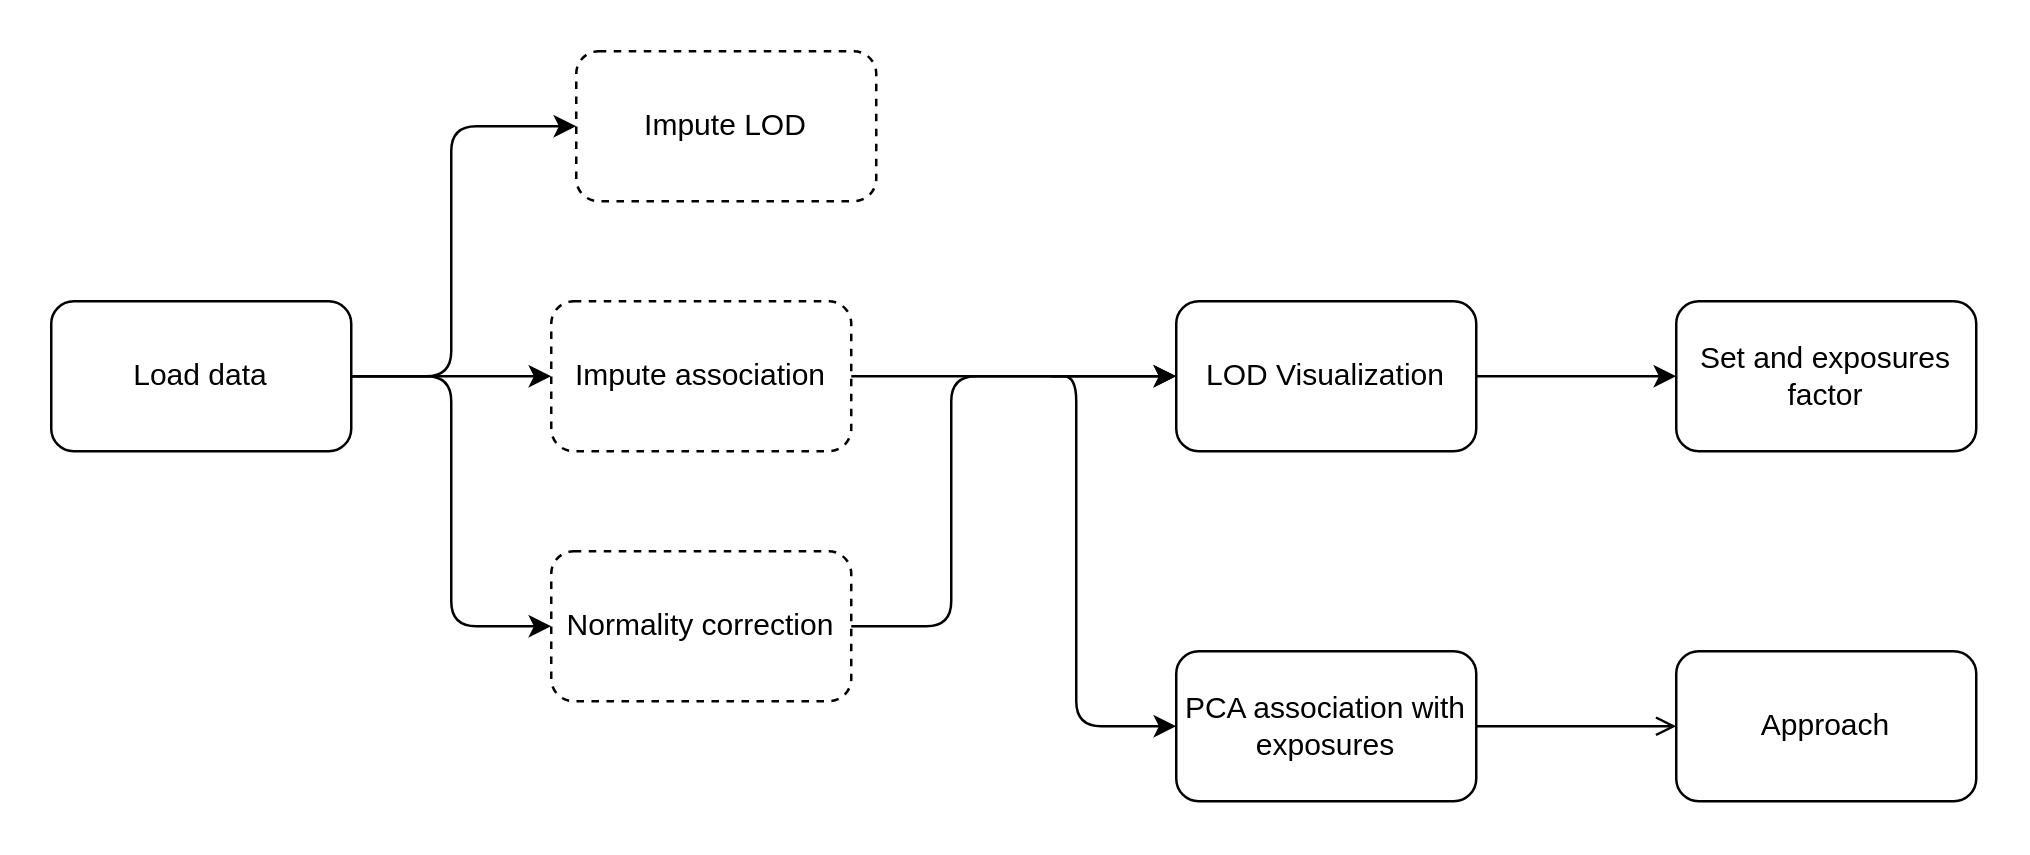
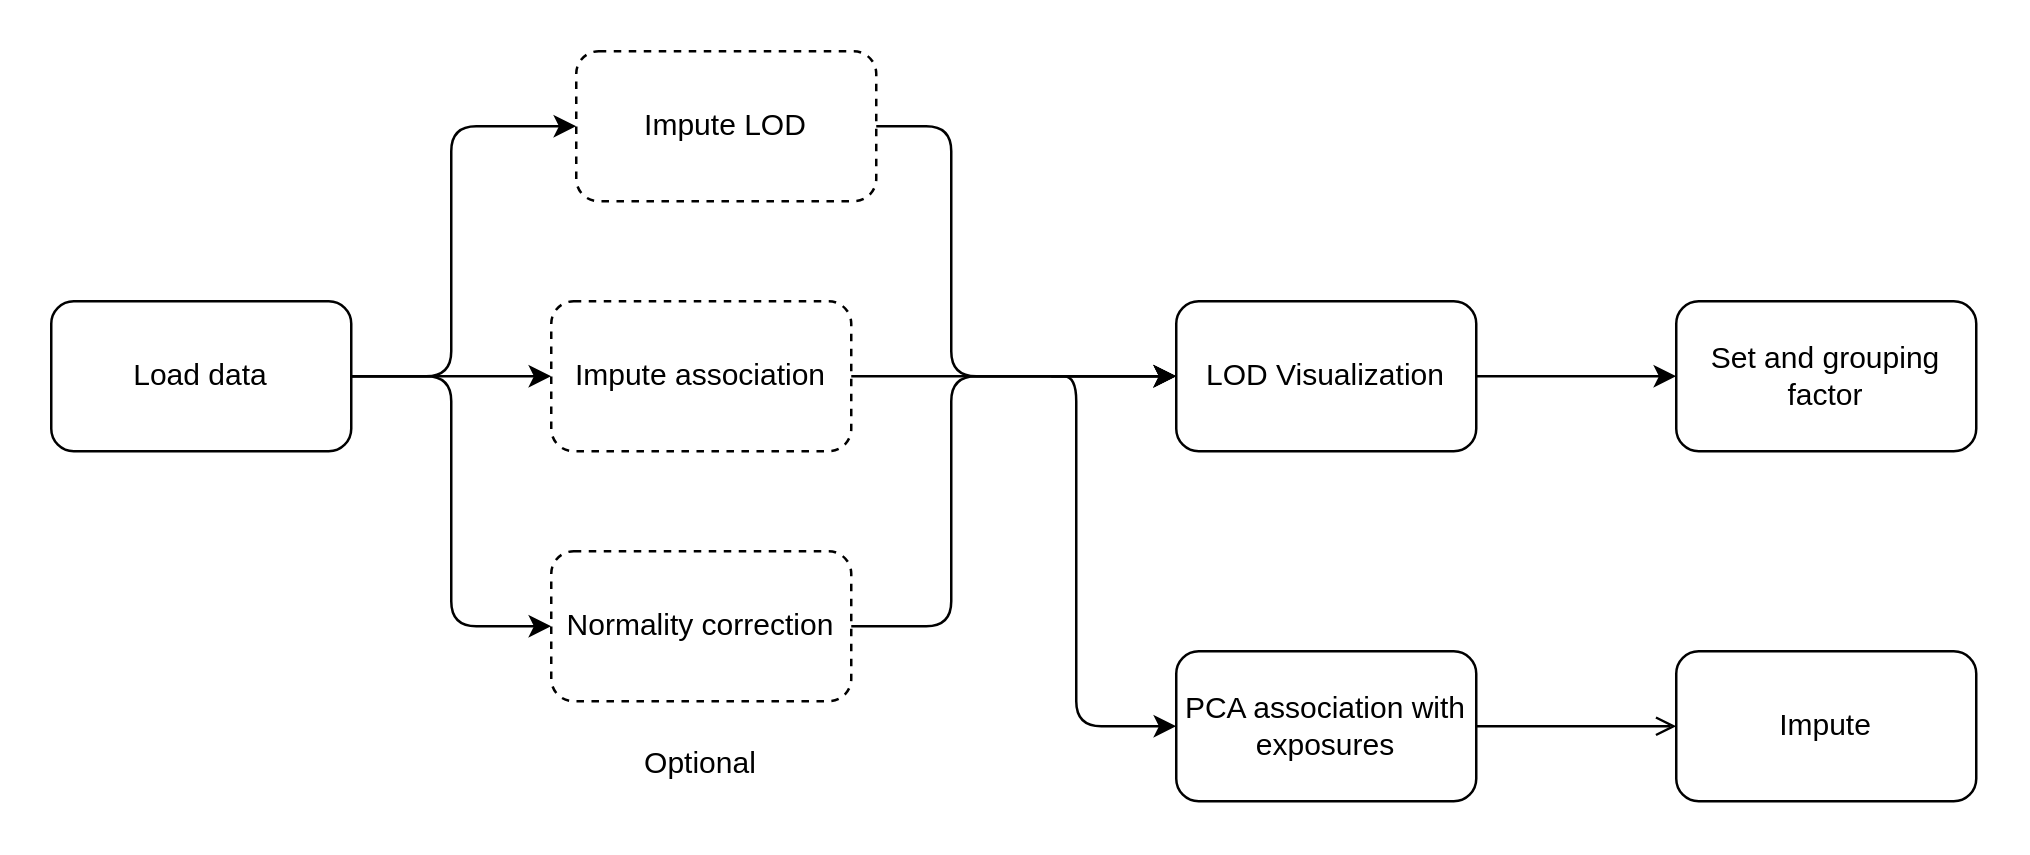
edge "Impute LOD" -> "LOD Visualization": added
node "Set and exposures factor": label "Set and exposures factor" -> "Set and grouping factor"
node "Approach": label "Approach" -> "Impute"
node "Optional": added
